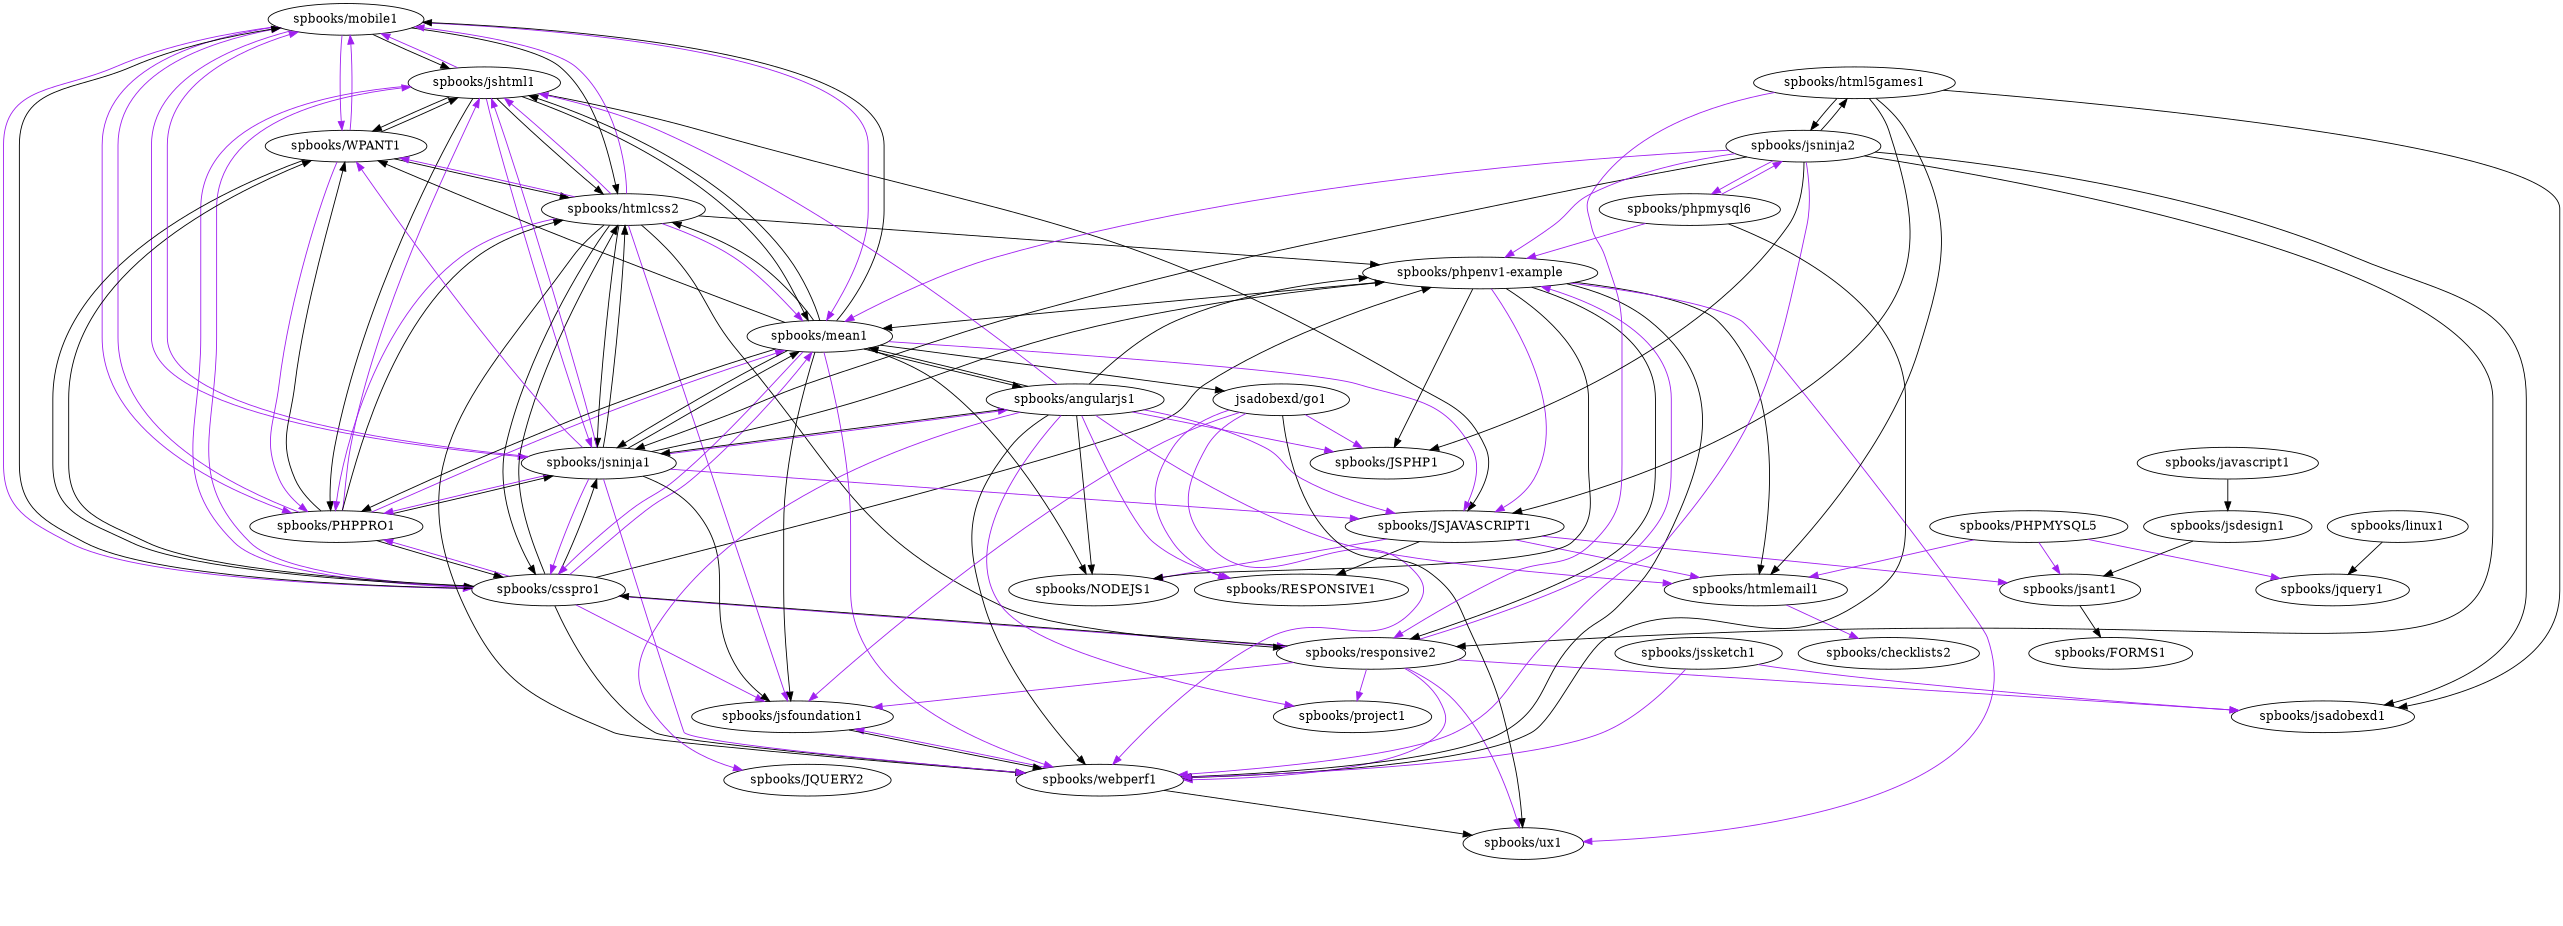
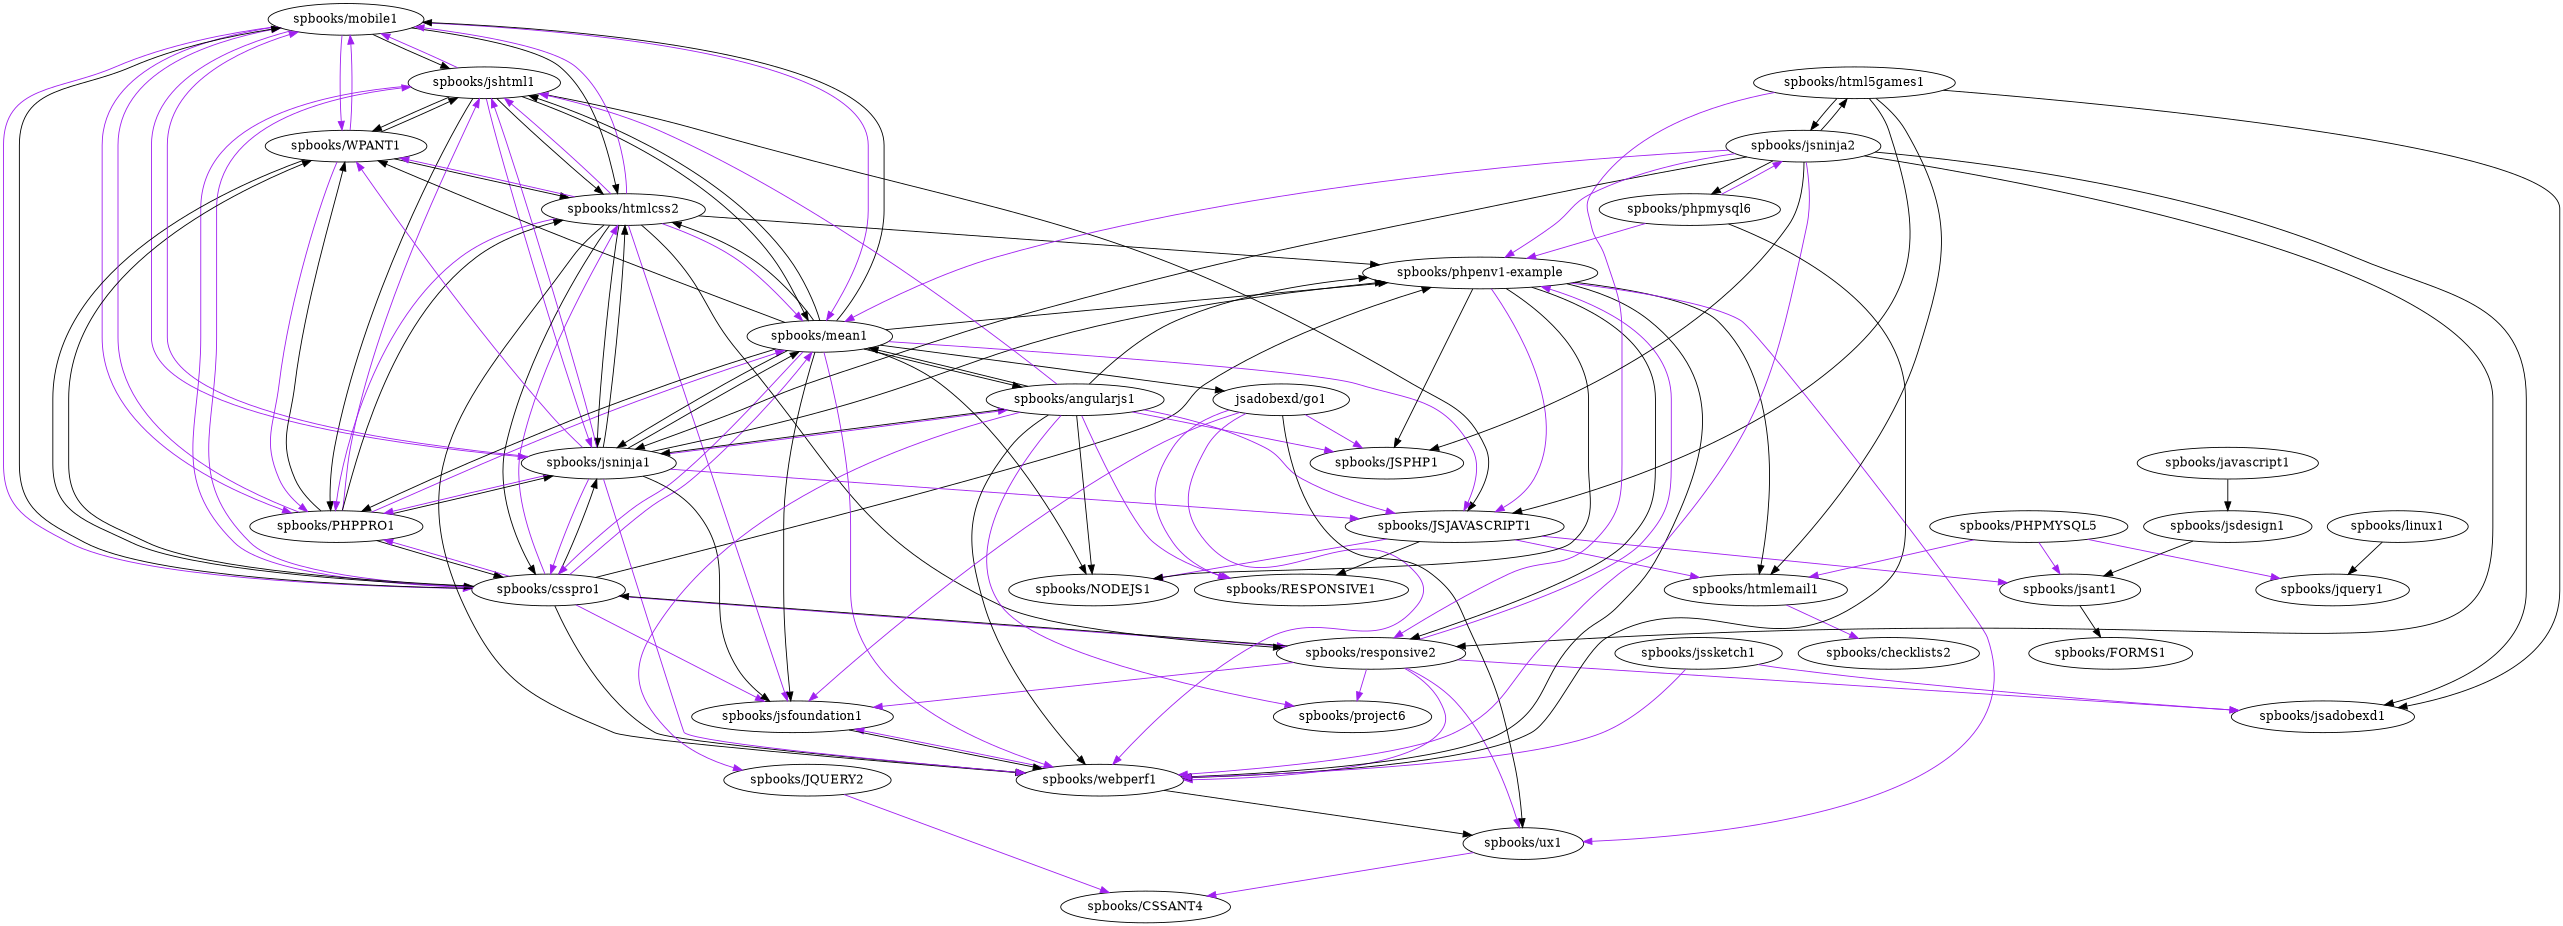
edge "spbooks/jsninja2" -> "spbooks/phpmysql6": color purple -> black
edge "spbooks/phpenv1-example" -> "spbooks/mean1": reversed
edge "spbooks/csspro1" -> "spbooks/htmlcss2": color black -> purple
edge "spbooks/angularjs1" -> "spbooks/htmlemail1": removed
node "spbooks/project1": label "spbooks/project1" -> "spbooks/project6"
node "spbooks/CSSANT4": added
